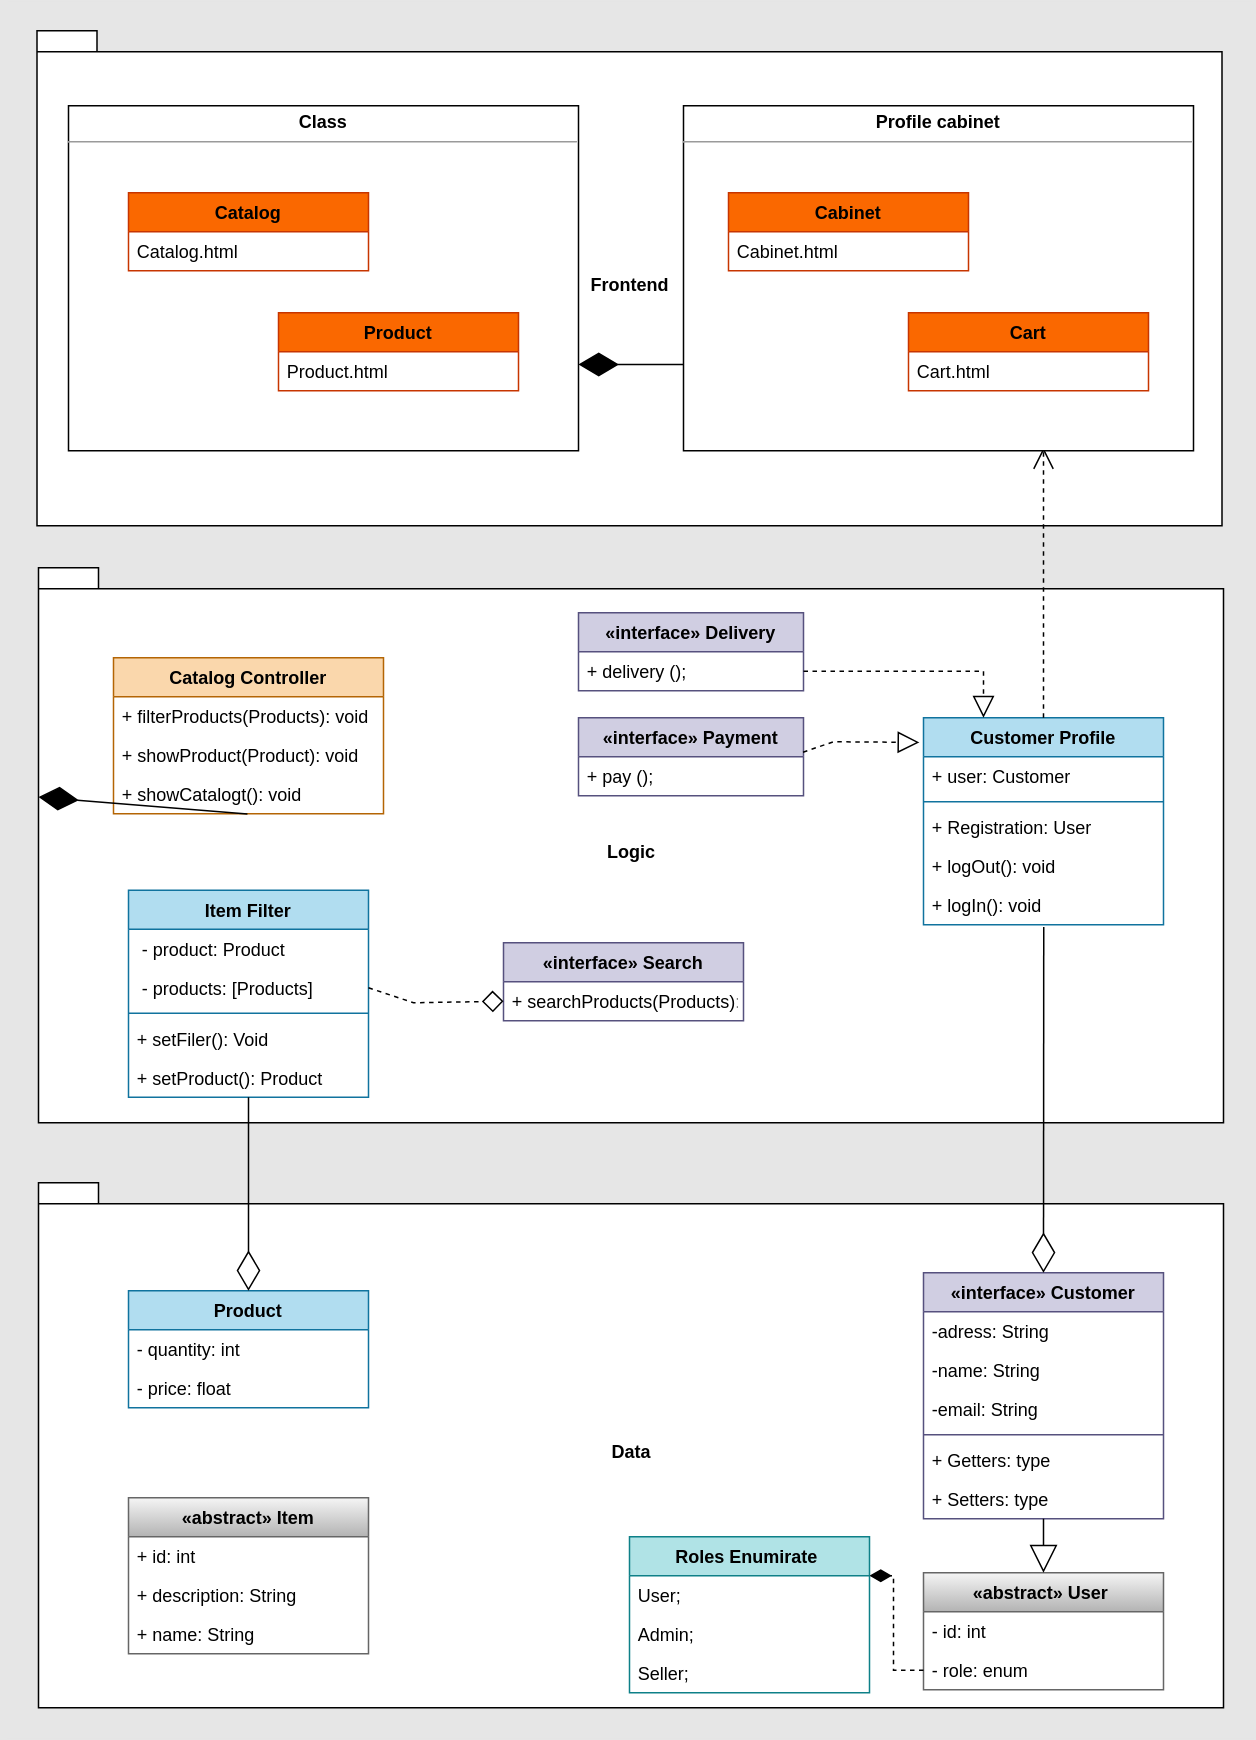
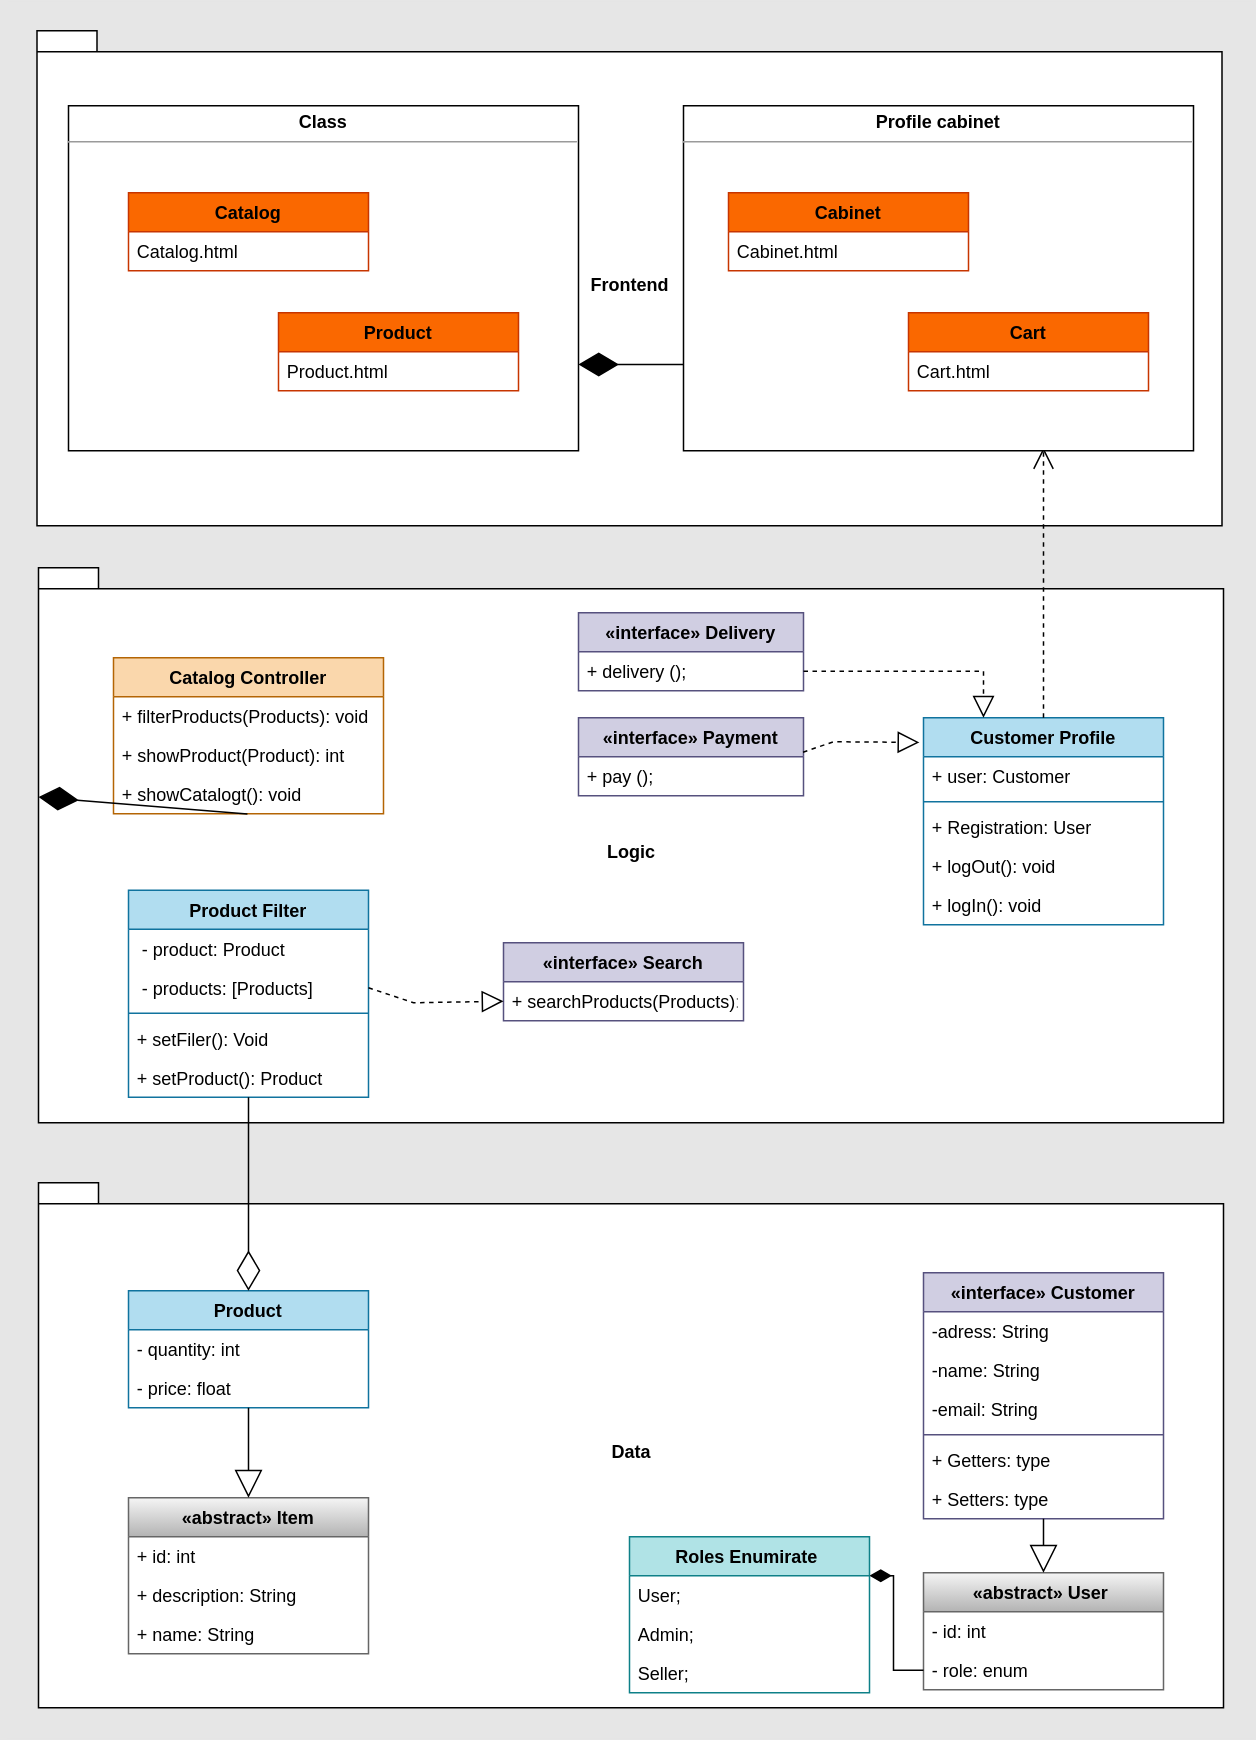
node "+ showProduct(Product): void": label "+ showProduct(Product): void" -> "+ showProduct(Product): int"
node "Item Filter": label "Item Filter" -> "Product Filter"
edge "- products: [Products]" -> "+ searchProducts(Products):": arrowhead diamond -> block
edge "+ logIn(): void" -> "«interface» Customer": removed
edge "- price: float" -> "«abstract» Item": added
edge "- role: enum" -> "Roles Enumirate": style dashed -> solid
